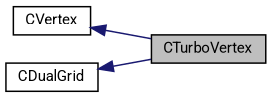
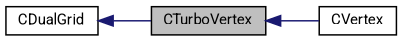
edge "CTurboVertex" -> "CVertex": reversed
